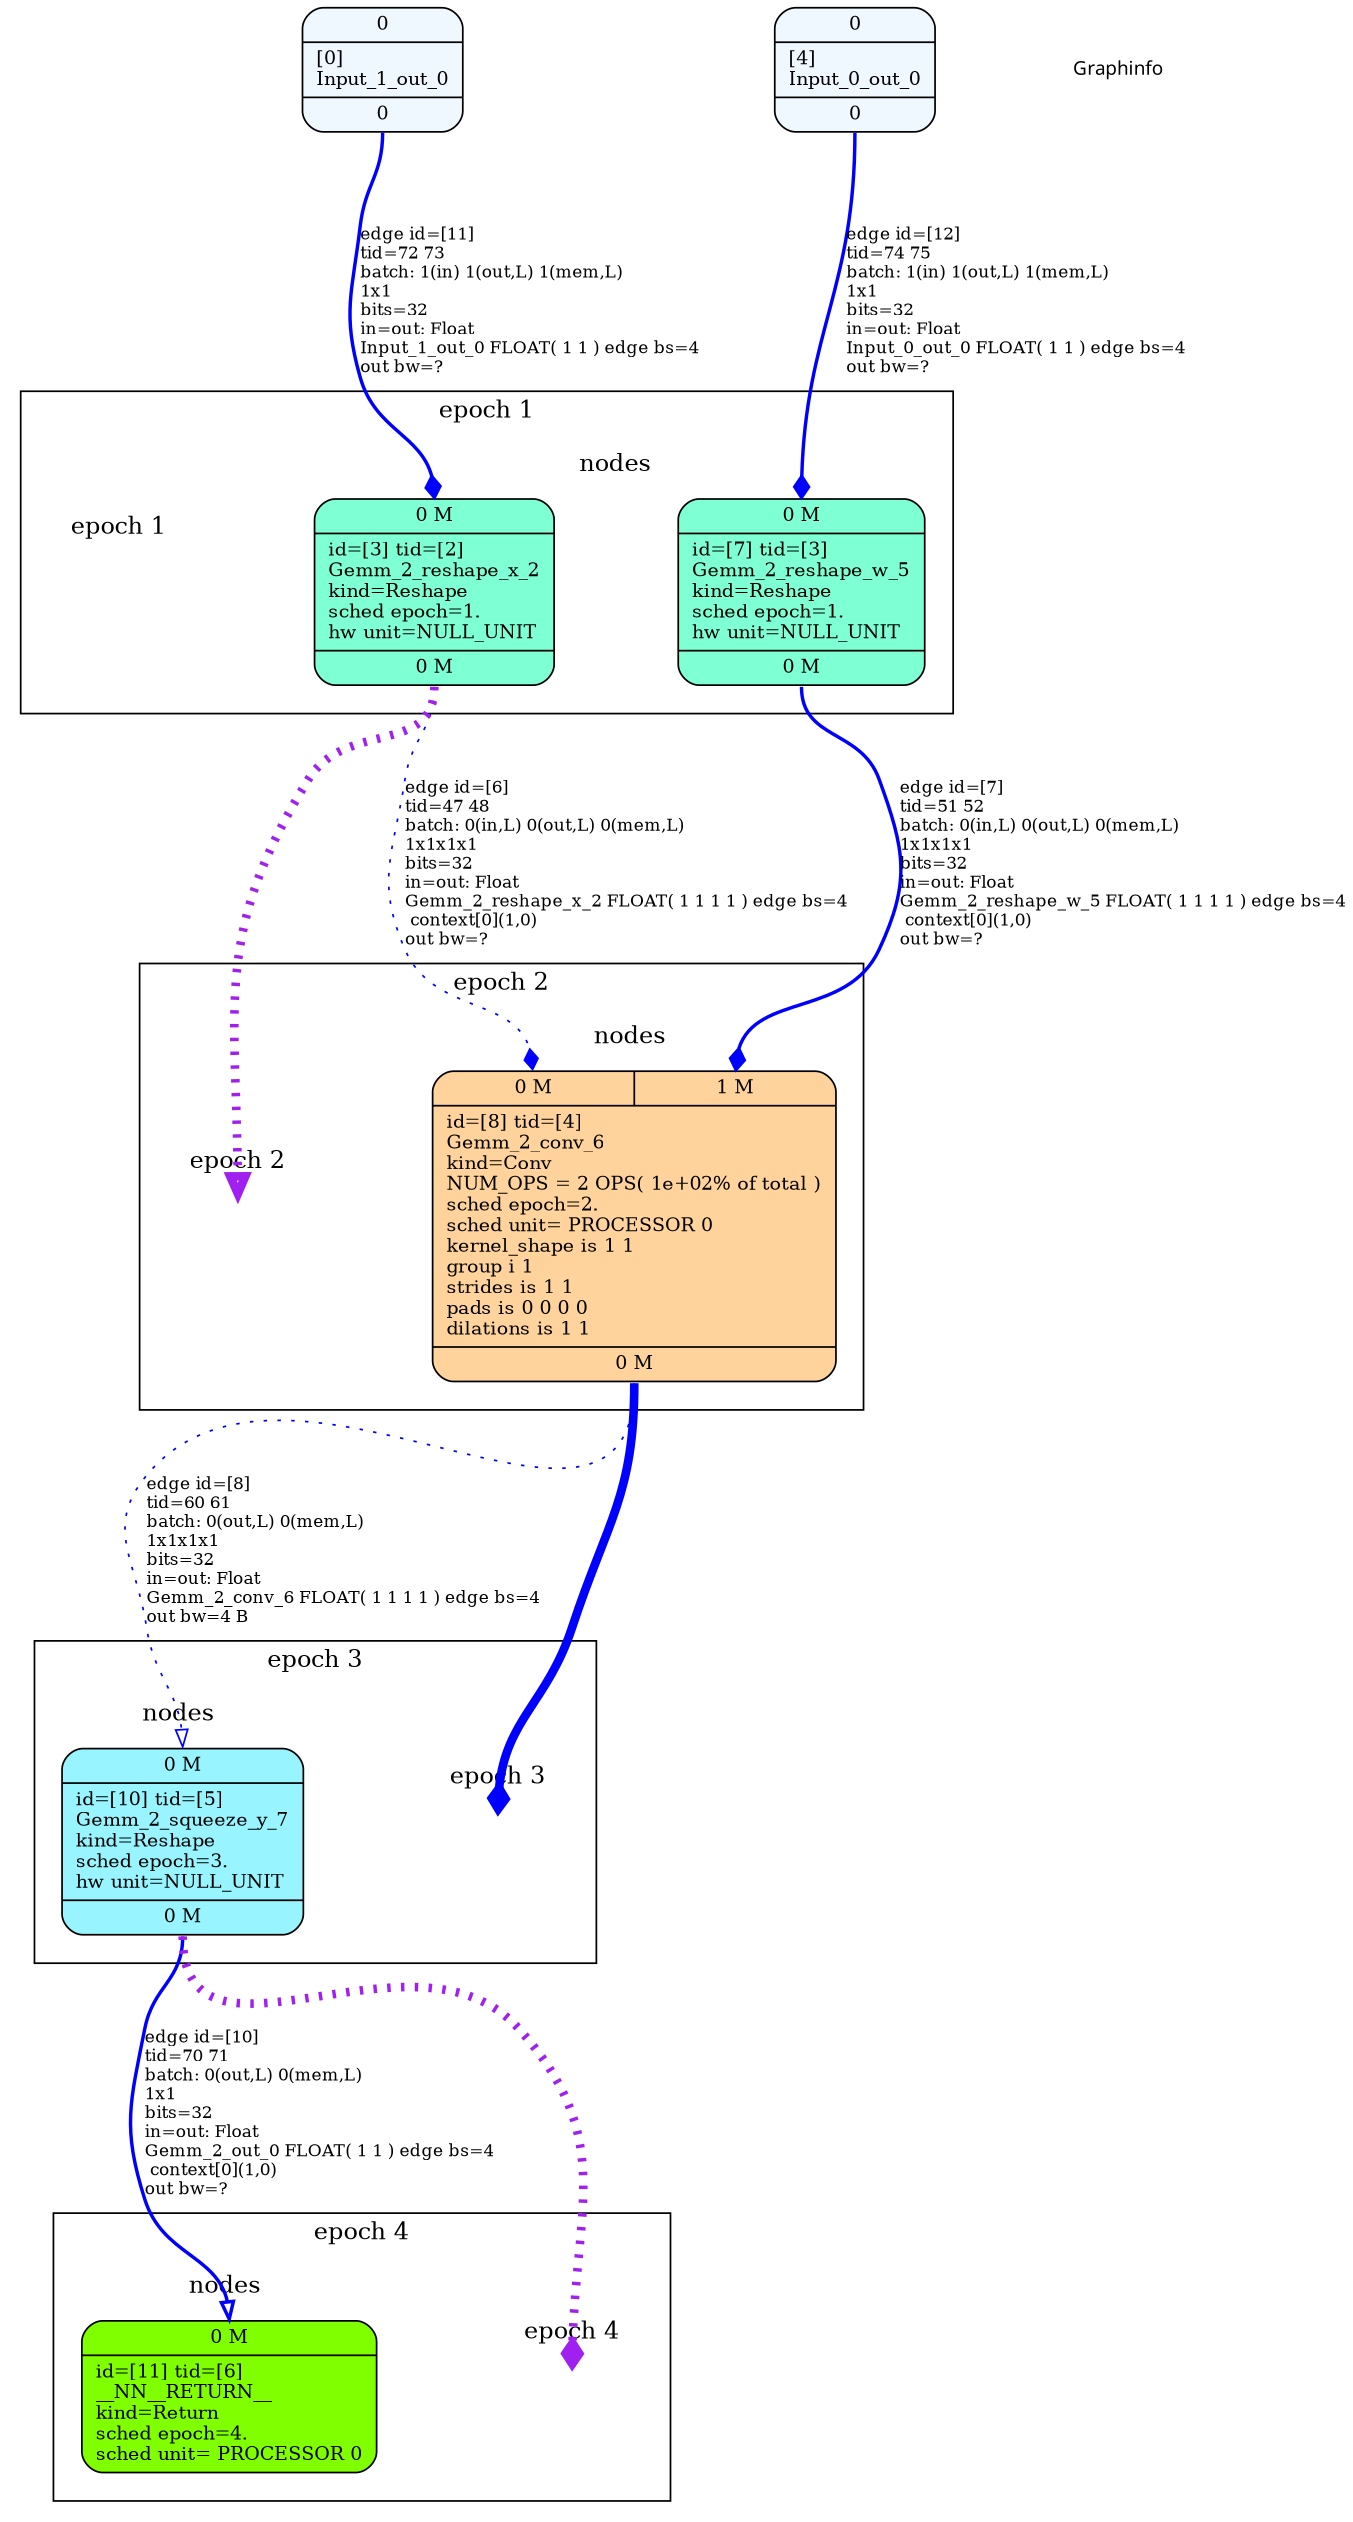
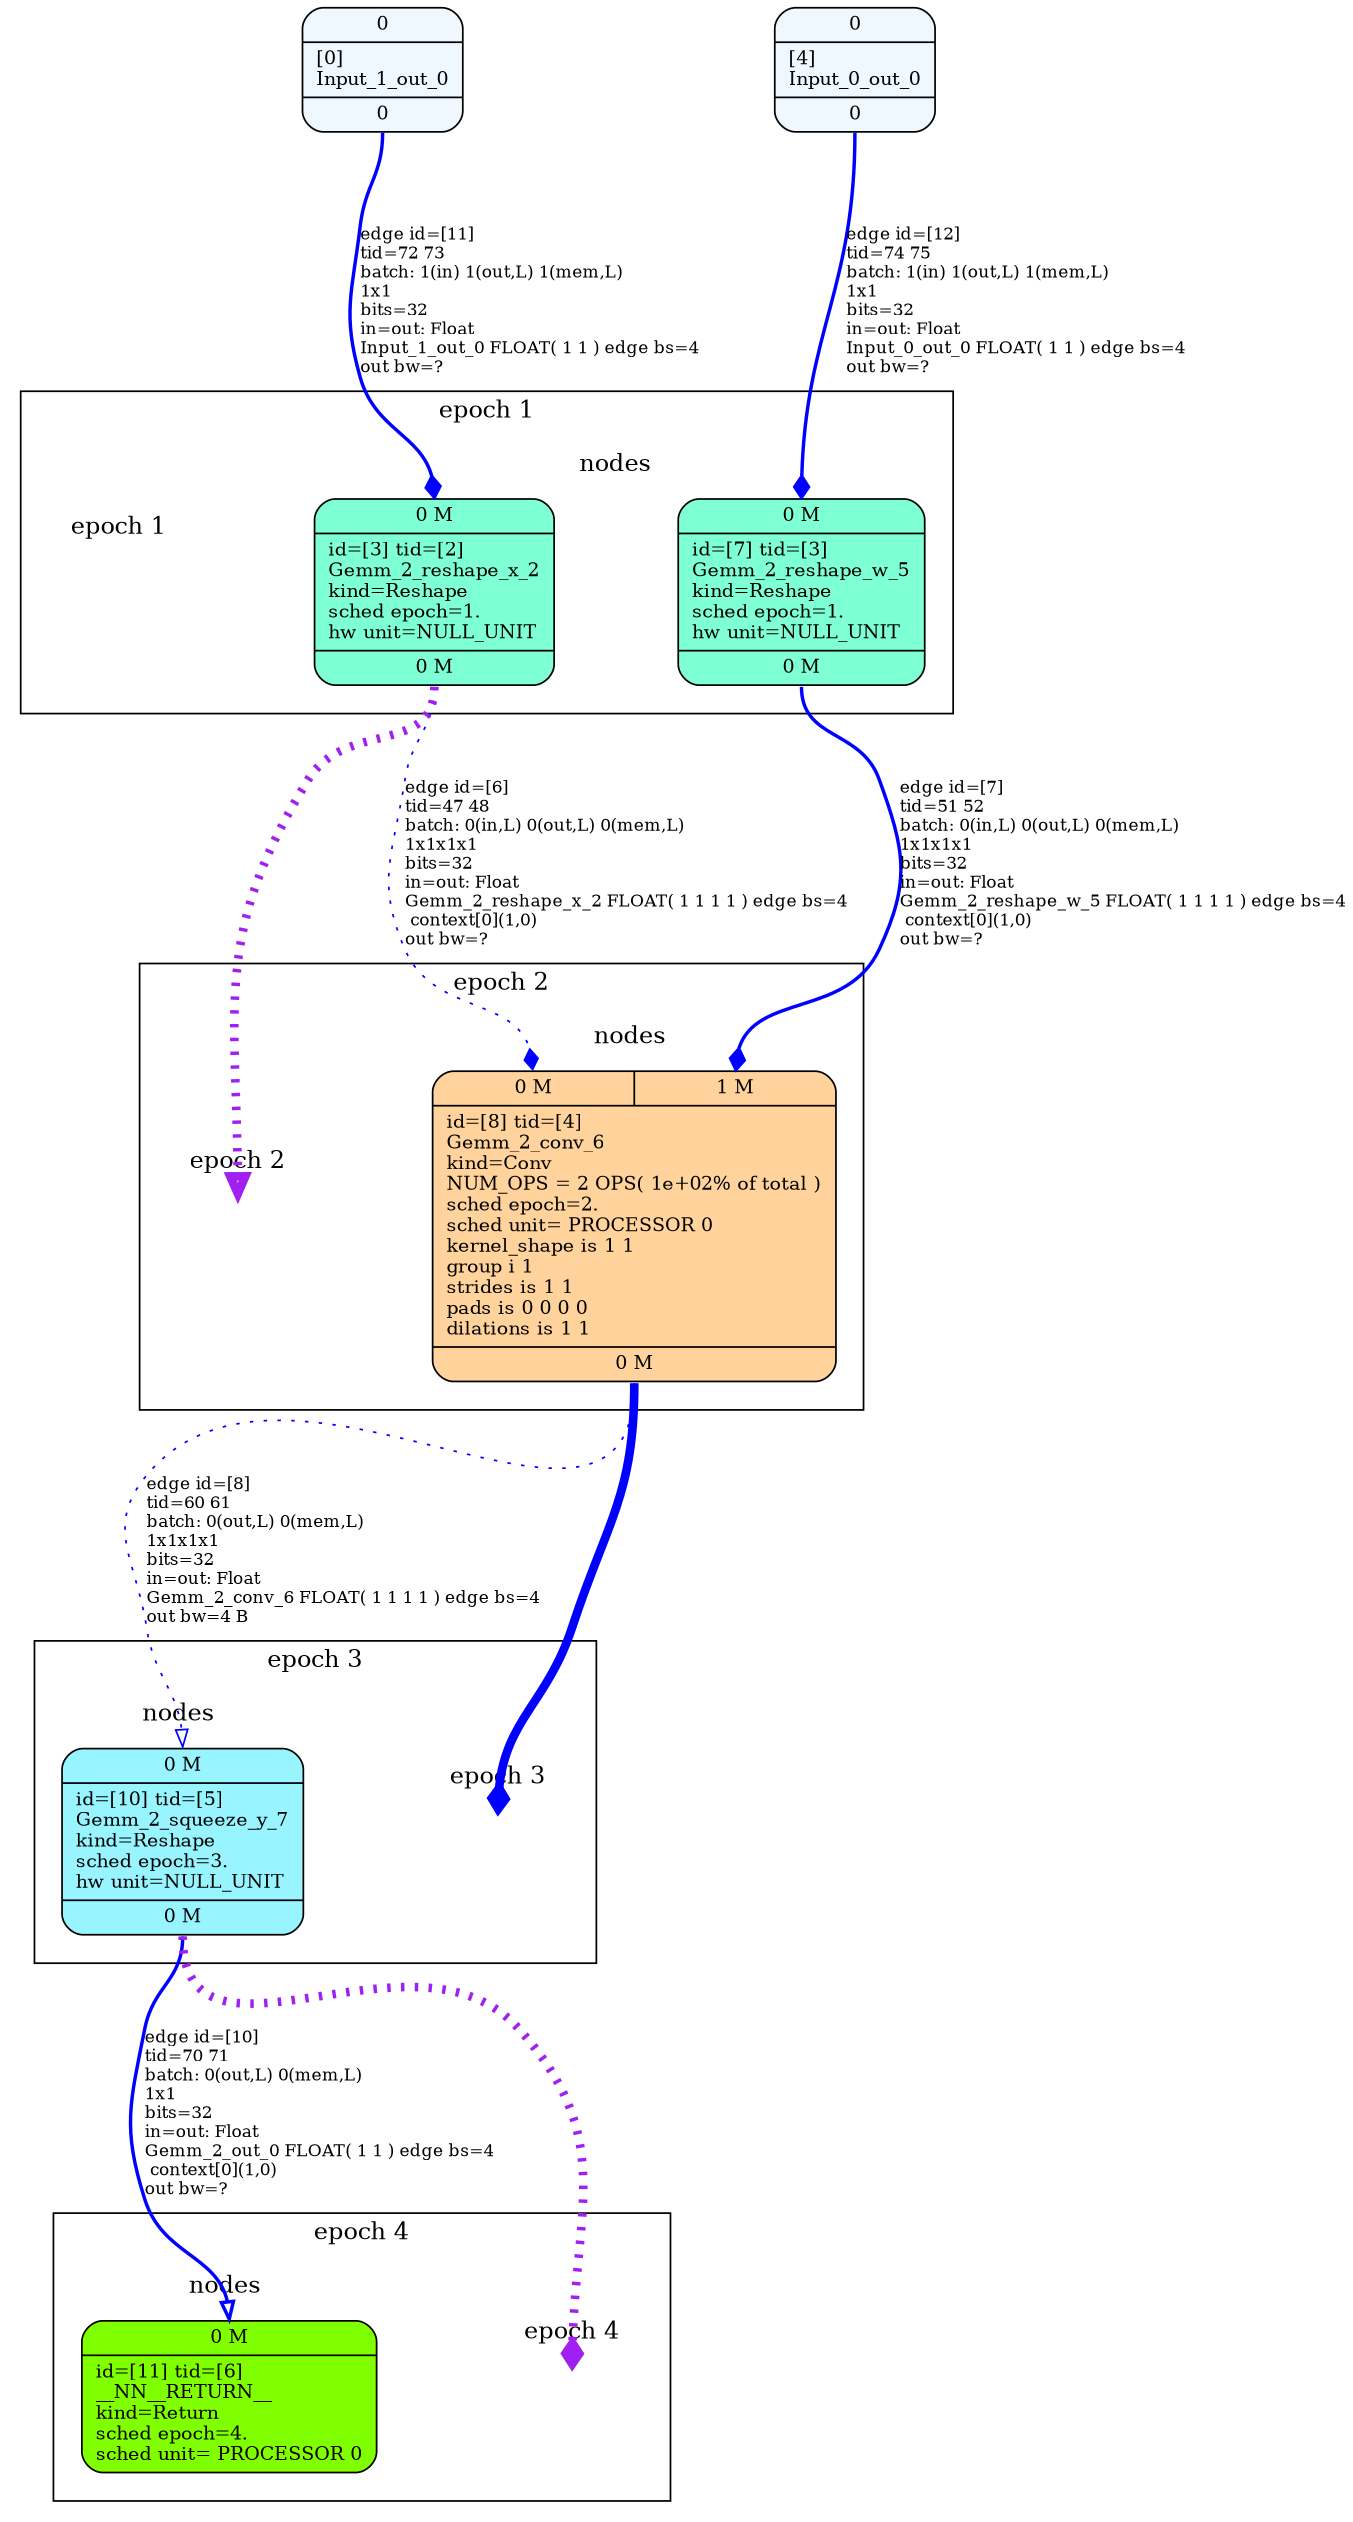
node "Graphinfo": removed
